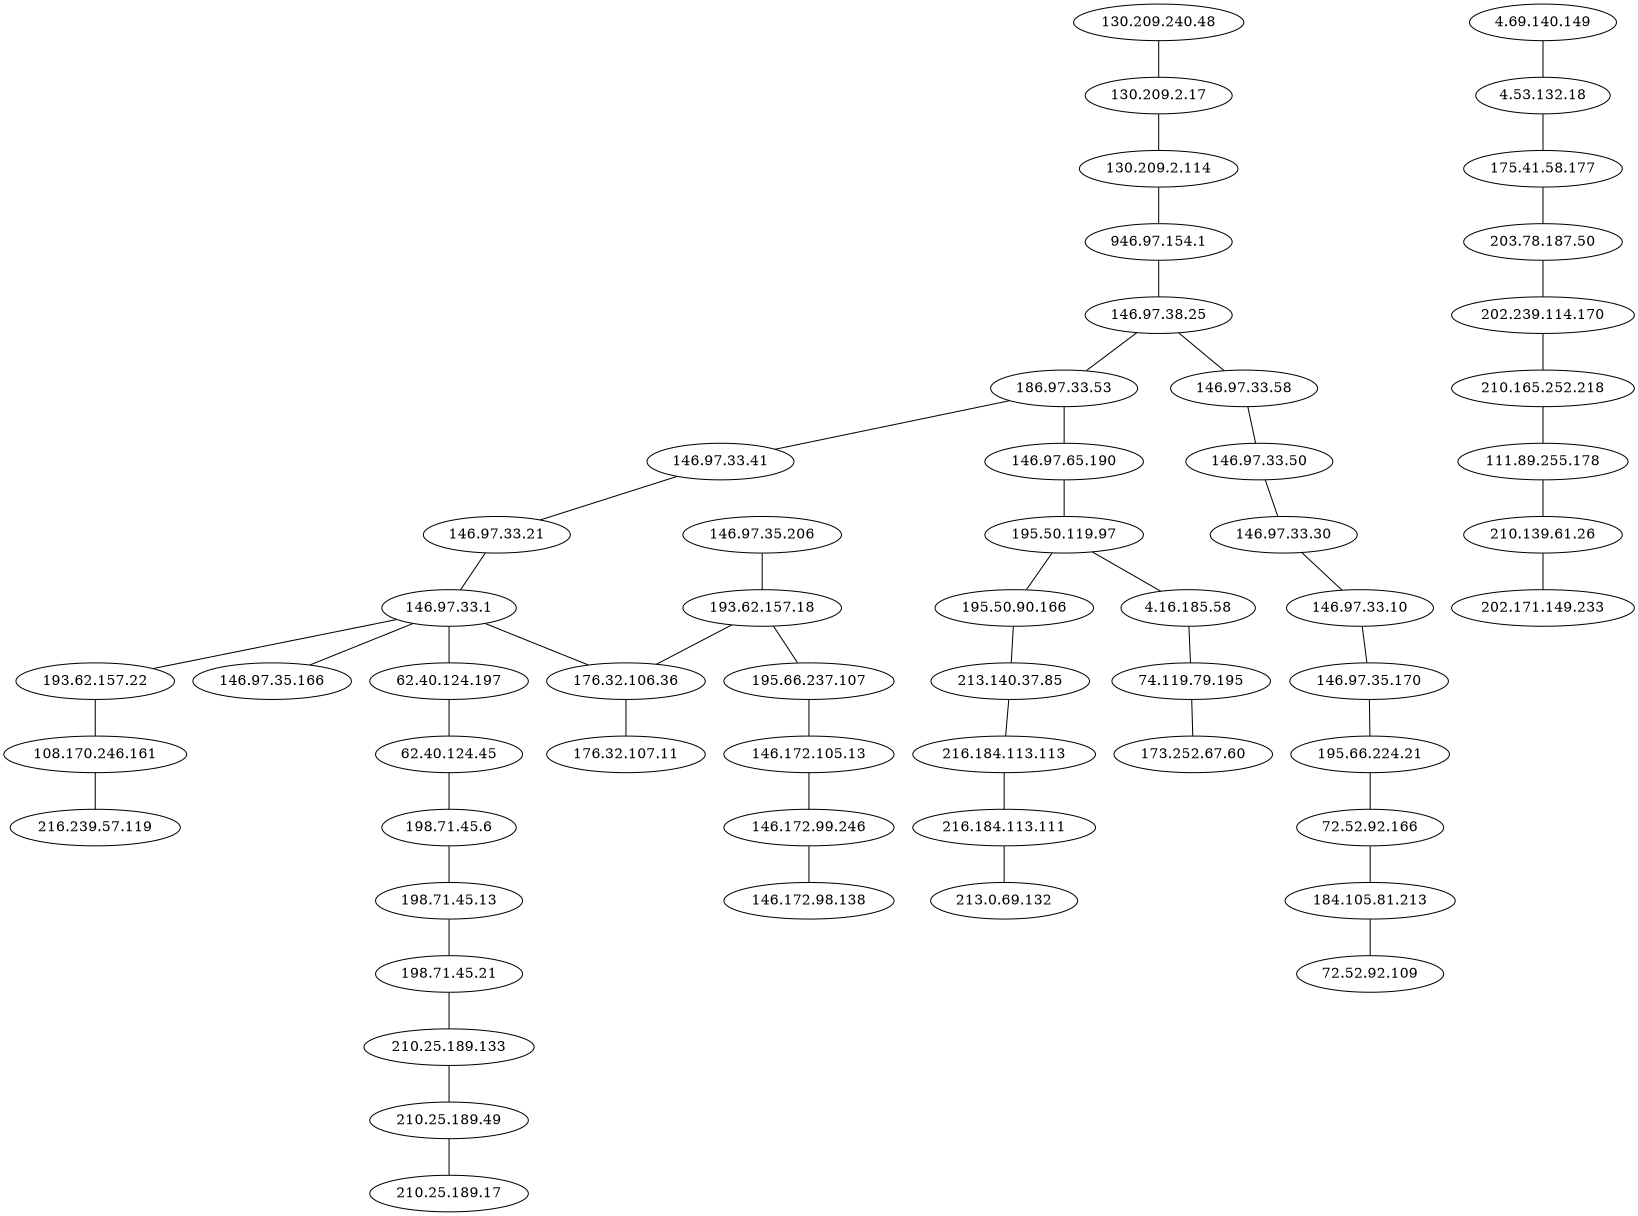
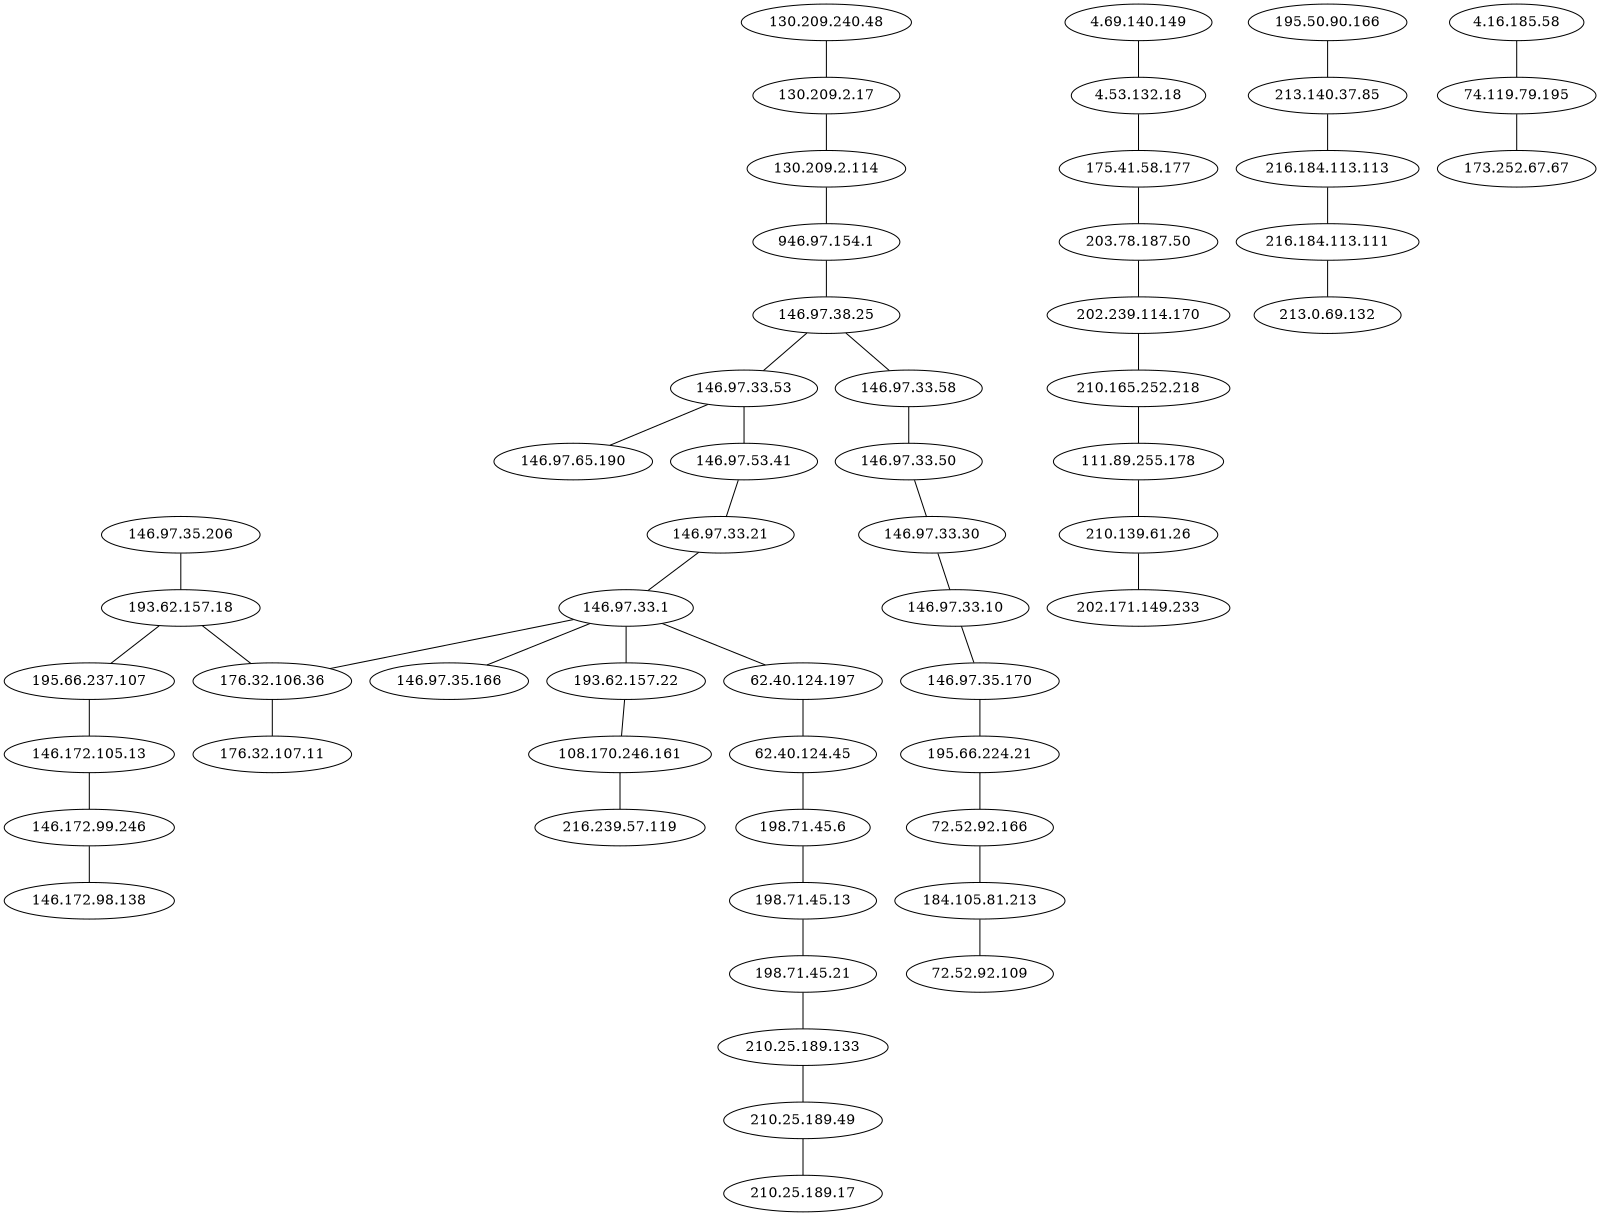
node "186.97.33.53": label "186.97.33.53" -> "146.97.33.53"
node "146.97.33.41": label "146.97.33.41" -> "146.97.53.41"
node "195.50.119.97": removed
node "173.252.67.60": label "173.252.67.60" -> "173.252.67.67"
